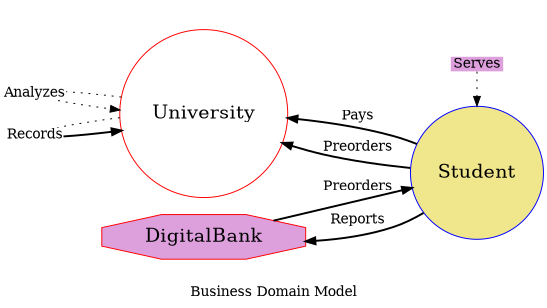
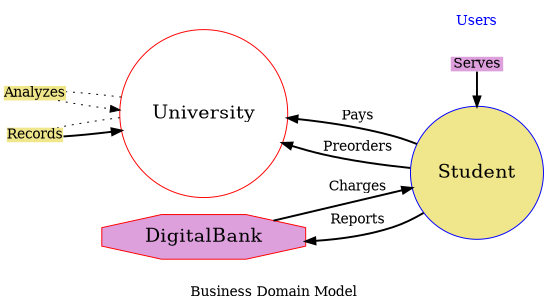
node "Users": added
edge "Serves" -- "Student": style dotted -> bold
node "Analyzes": fillcolor white -> khaki
node "Records": fillcolor white -> khaki
edge "DigitalBank" -> "Student": label "Preorders" -> "Charges"
